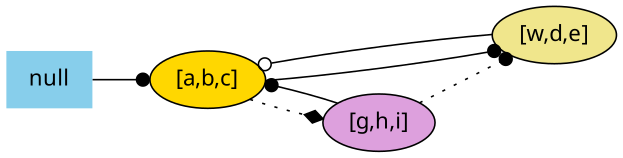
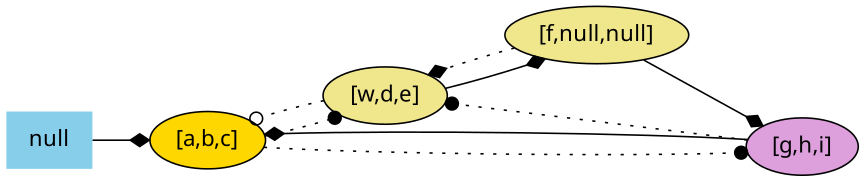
node "[f,null,null]": added
edge "[w,d,e]" -> "[a,b,c]": style solid -> dotted
edge "[a,b,c]" -> "[w,d,e]": style solid -> dotted
edge "null" -> "[a,b,c]": arrowhead dot -> diamond
edge "[g,h,i]" -> "[a,b,c]": arrowhead dot -> diamond
edge "[a,b,c]" -> "[g,h,i]": arrowhead diamond -> dot
